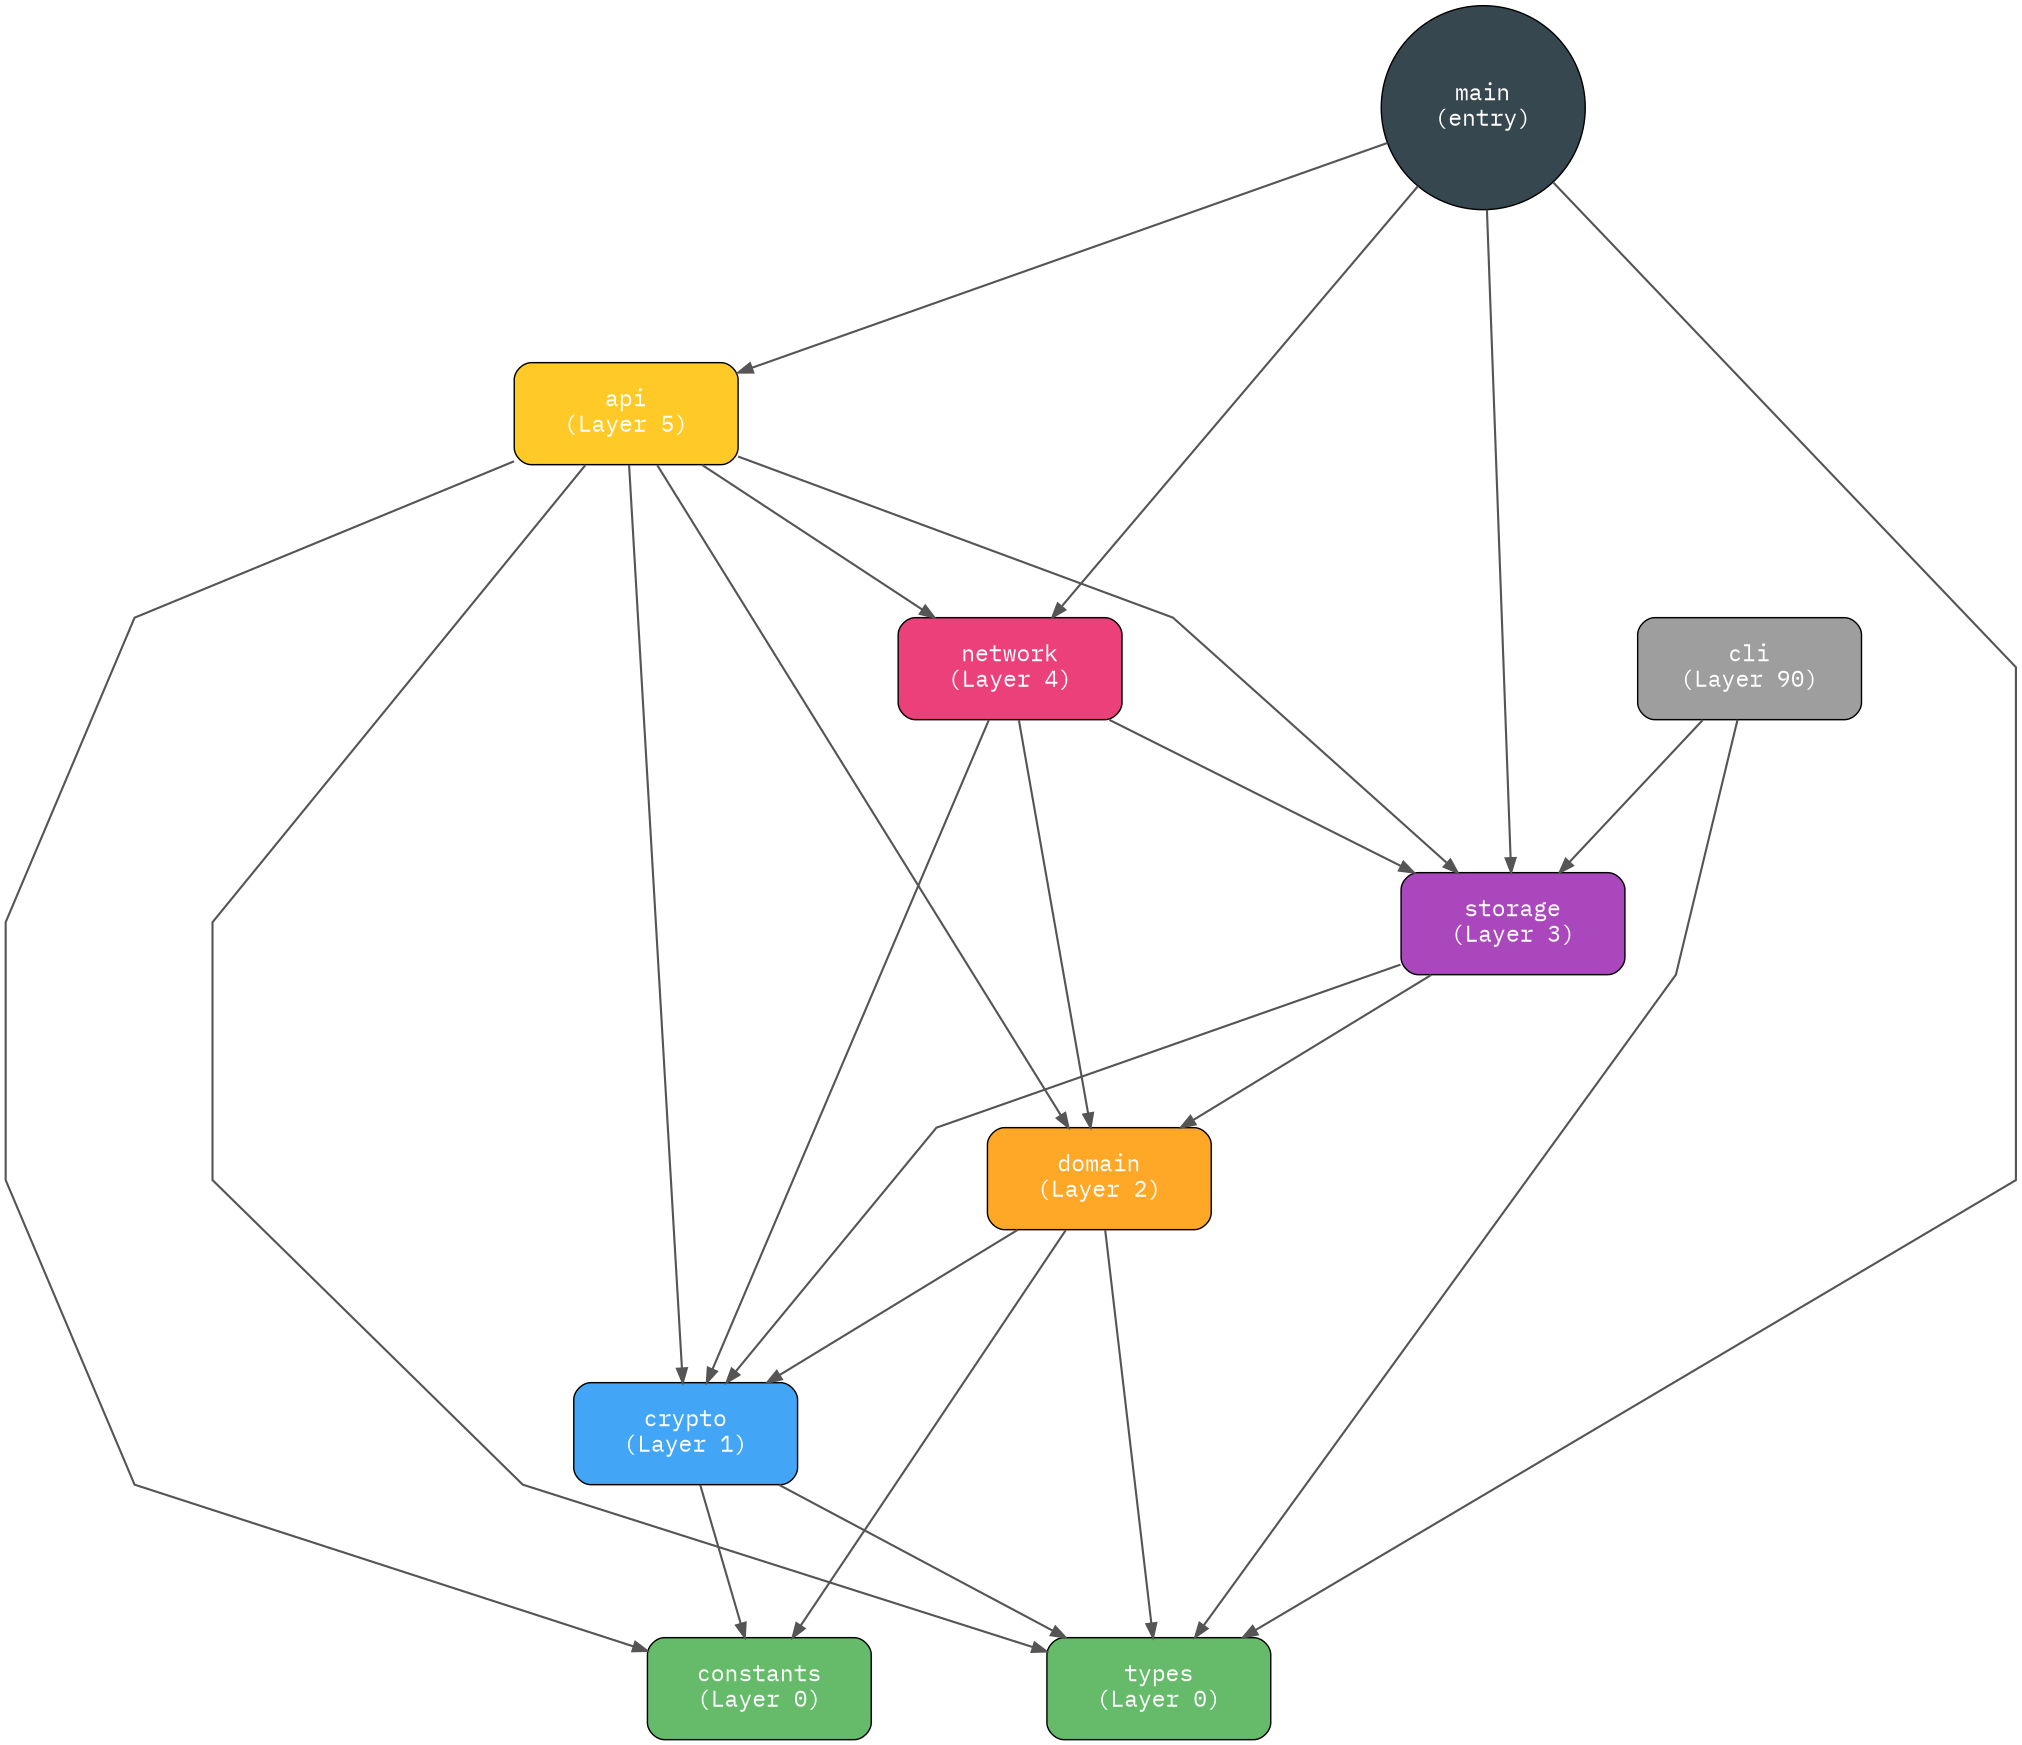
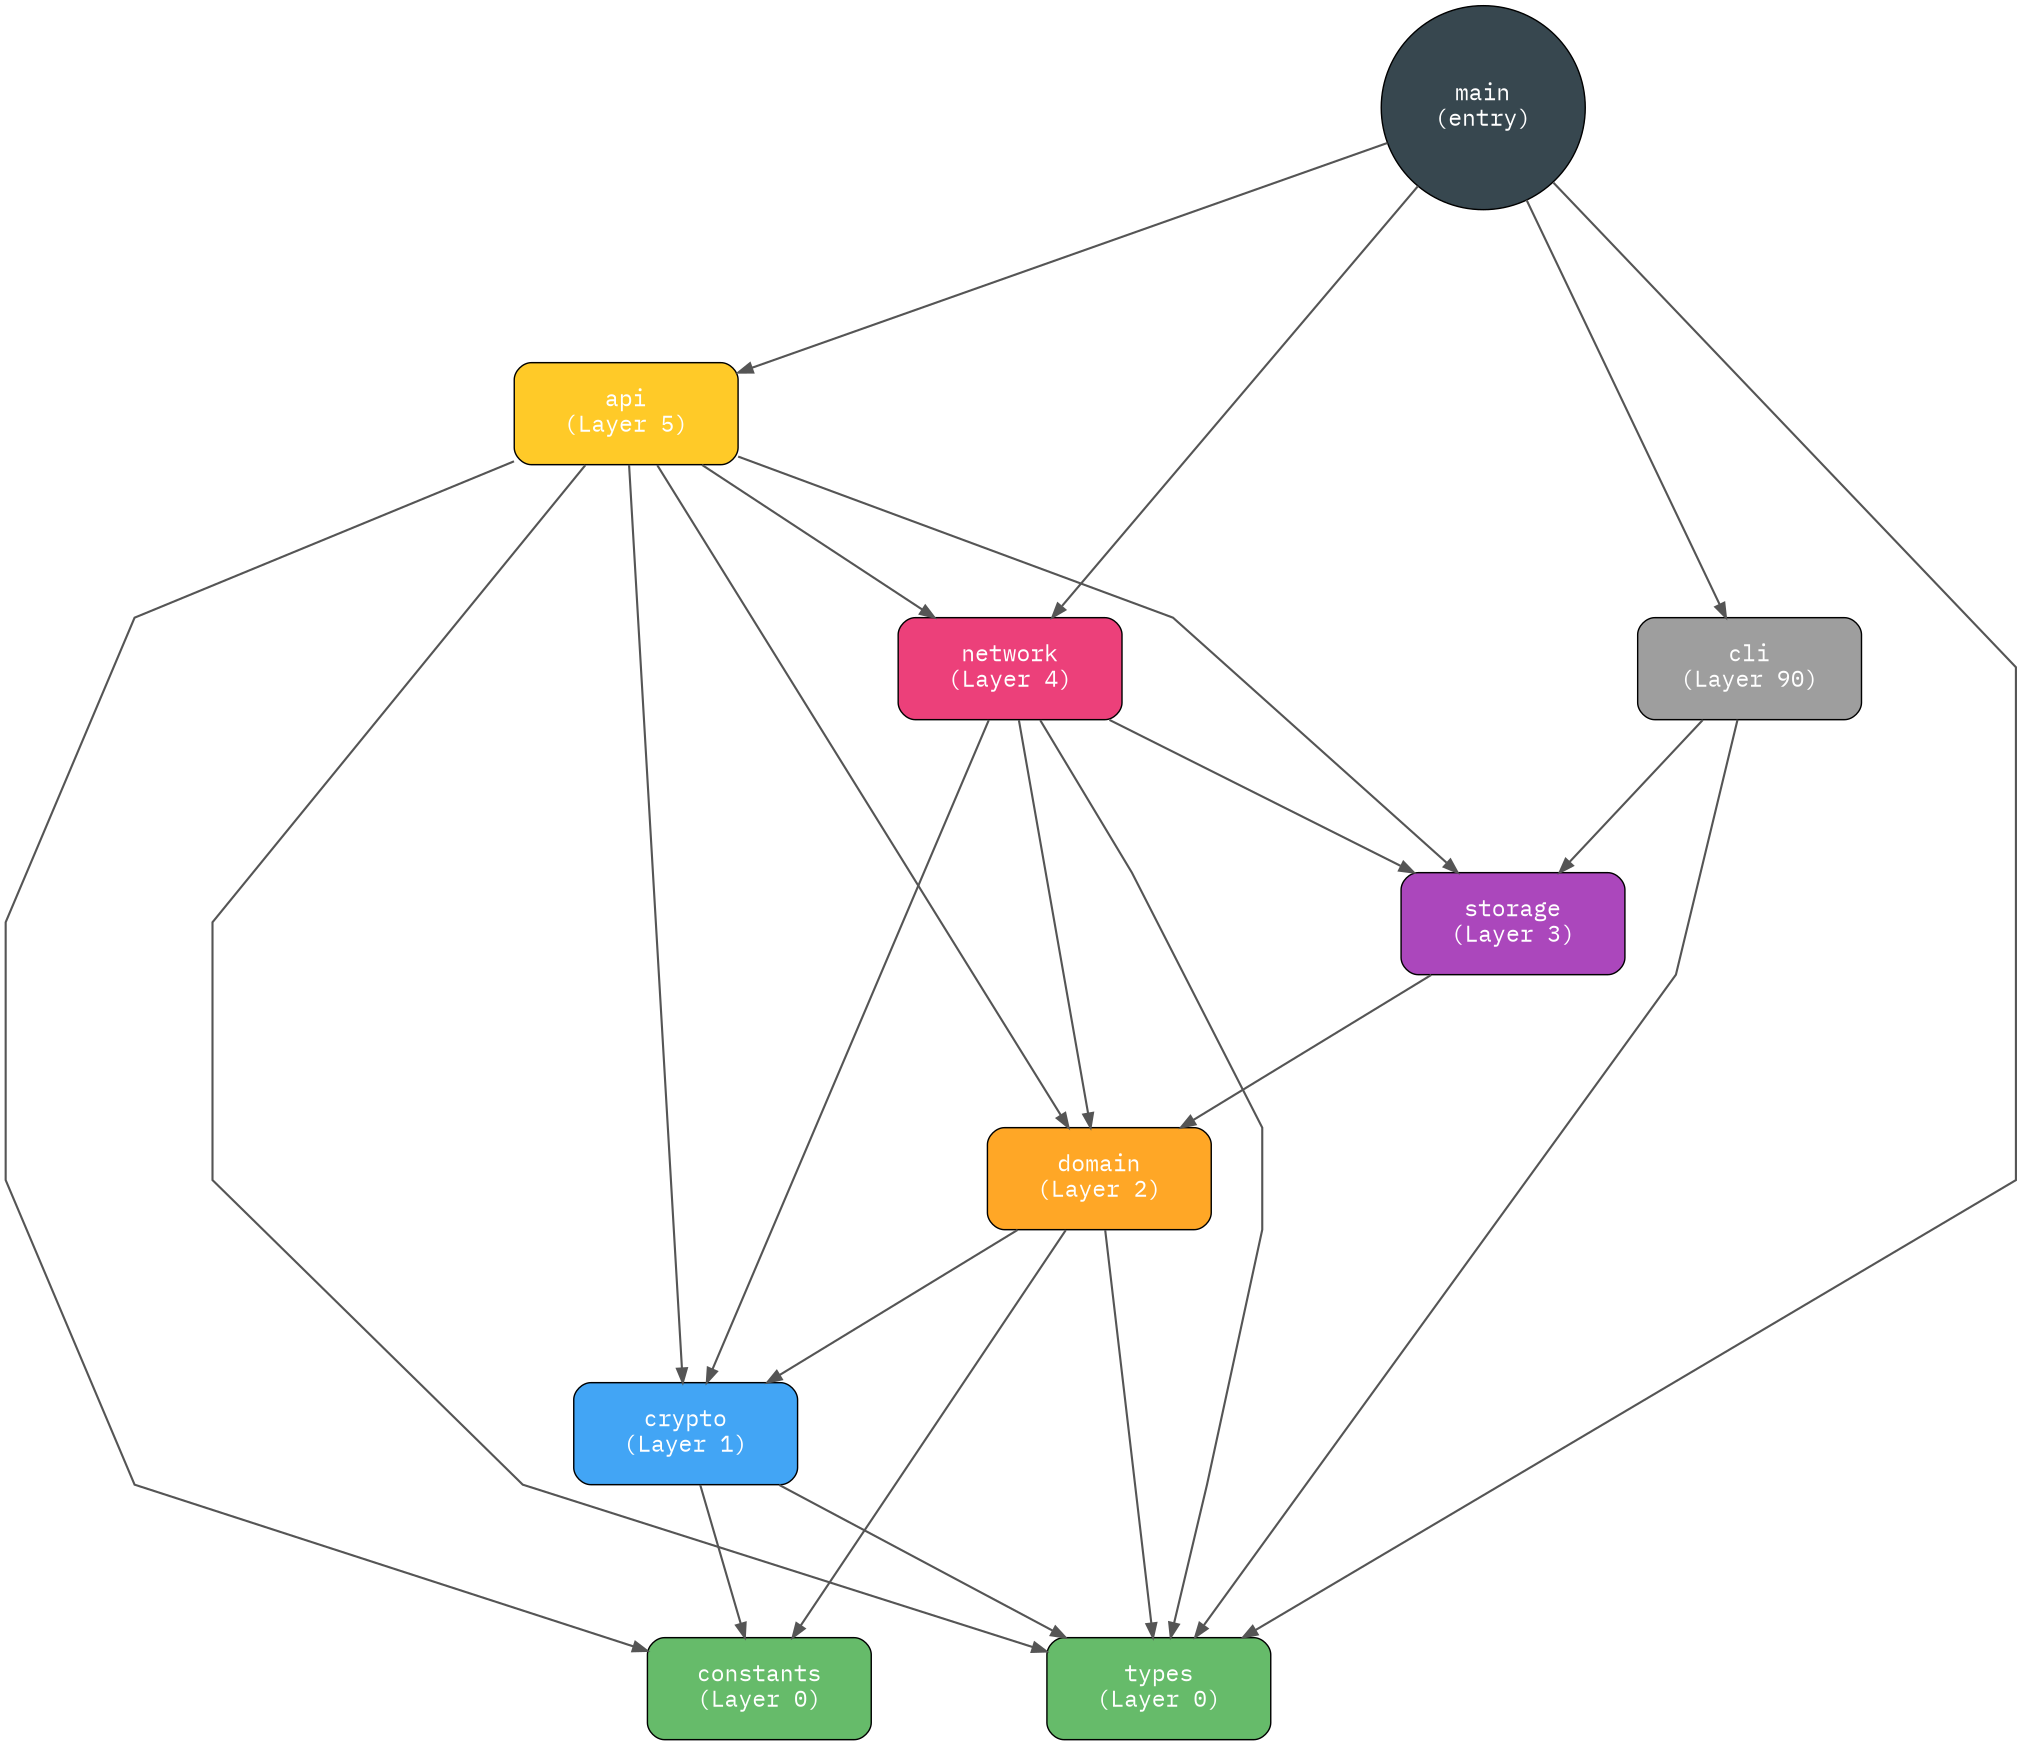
edge "main (entry)" -> "storage (Layer 3)": now "main (entry)" -> "cli (Layer 90)"
edge "storage (Layer 3)" -> "crypto (Layer 1)": removed
edge "network (Layer 4)" -> "types (Layer 0)": added
